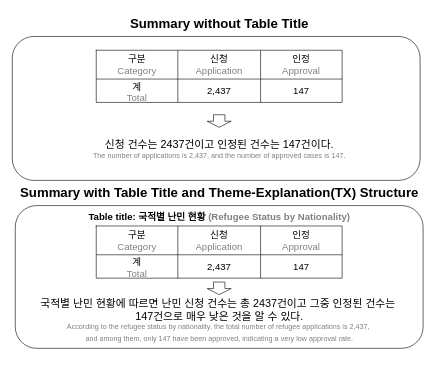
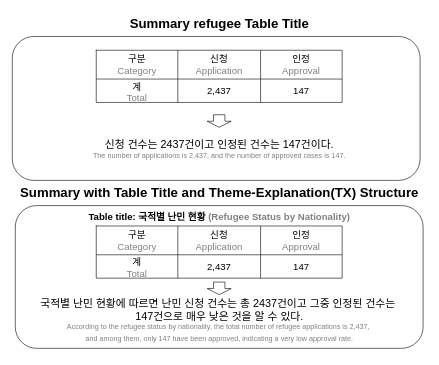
node "Summary without Table Title": label "Summary without Table Title" -> "Summary refugee Table Title"
